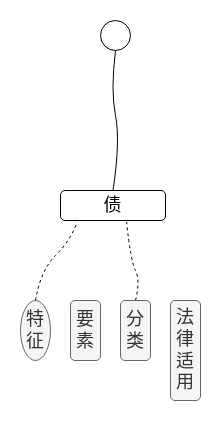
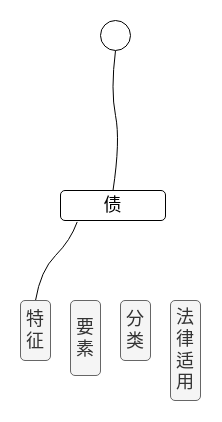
edge "债" -- "特征": style dashed -> solid
edge "债" -- "分类": removed
node "特征": shape ellipse -> rounded rectangle
node "要素": size 30x60 -> 30x75
